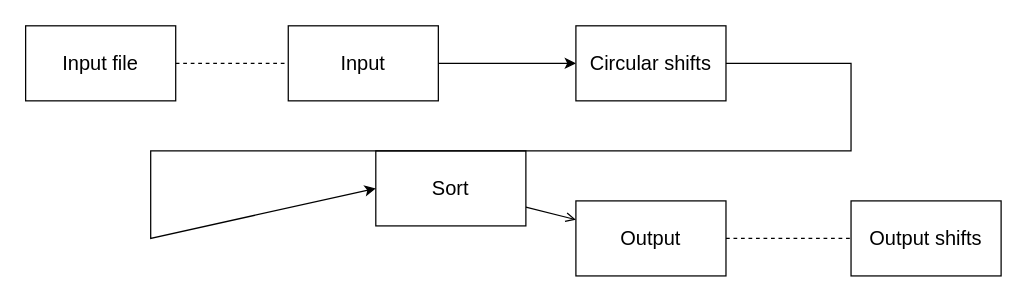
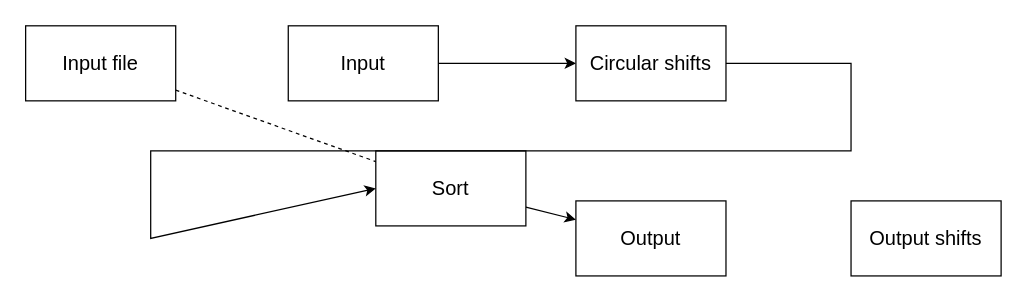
edge "Input file" -- "Input": now "Input file" -- "Sort"
edge "Sort" -> "Output": arrowhead open -> classic
edge "Output" -- "Output shifts": removed
